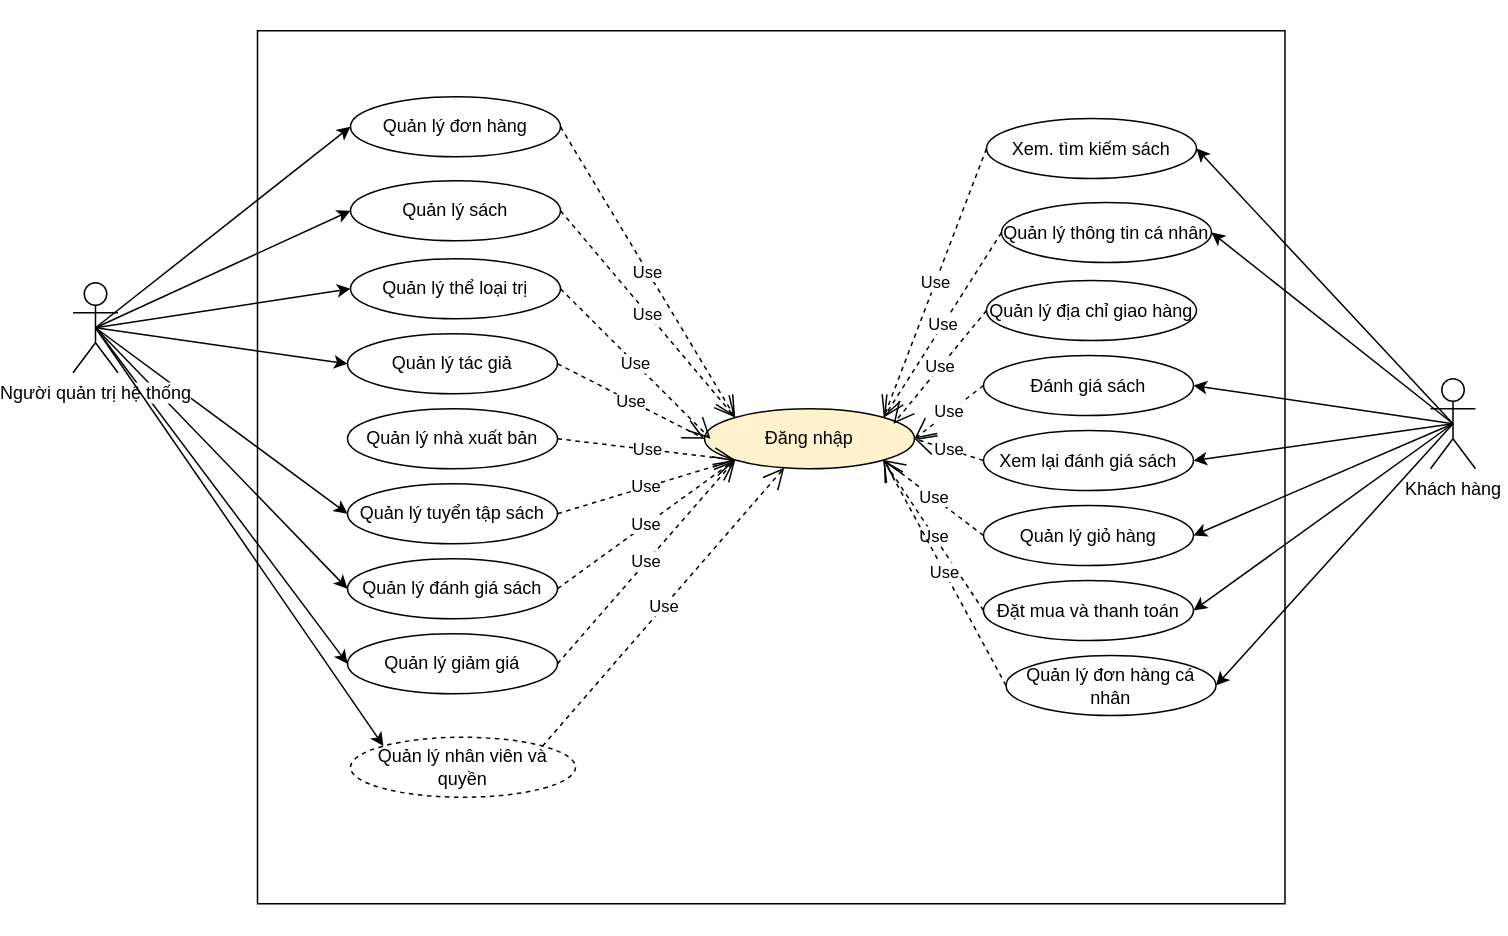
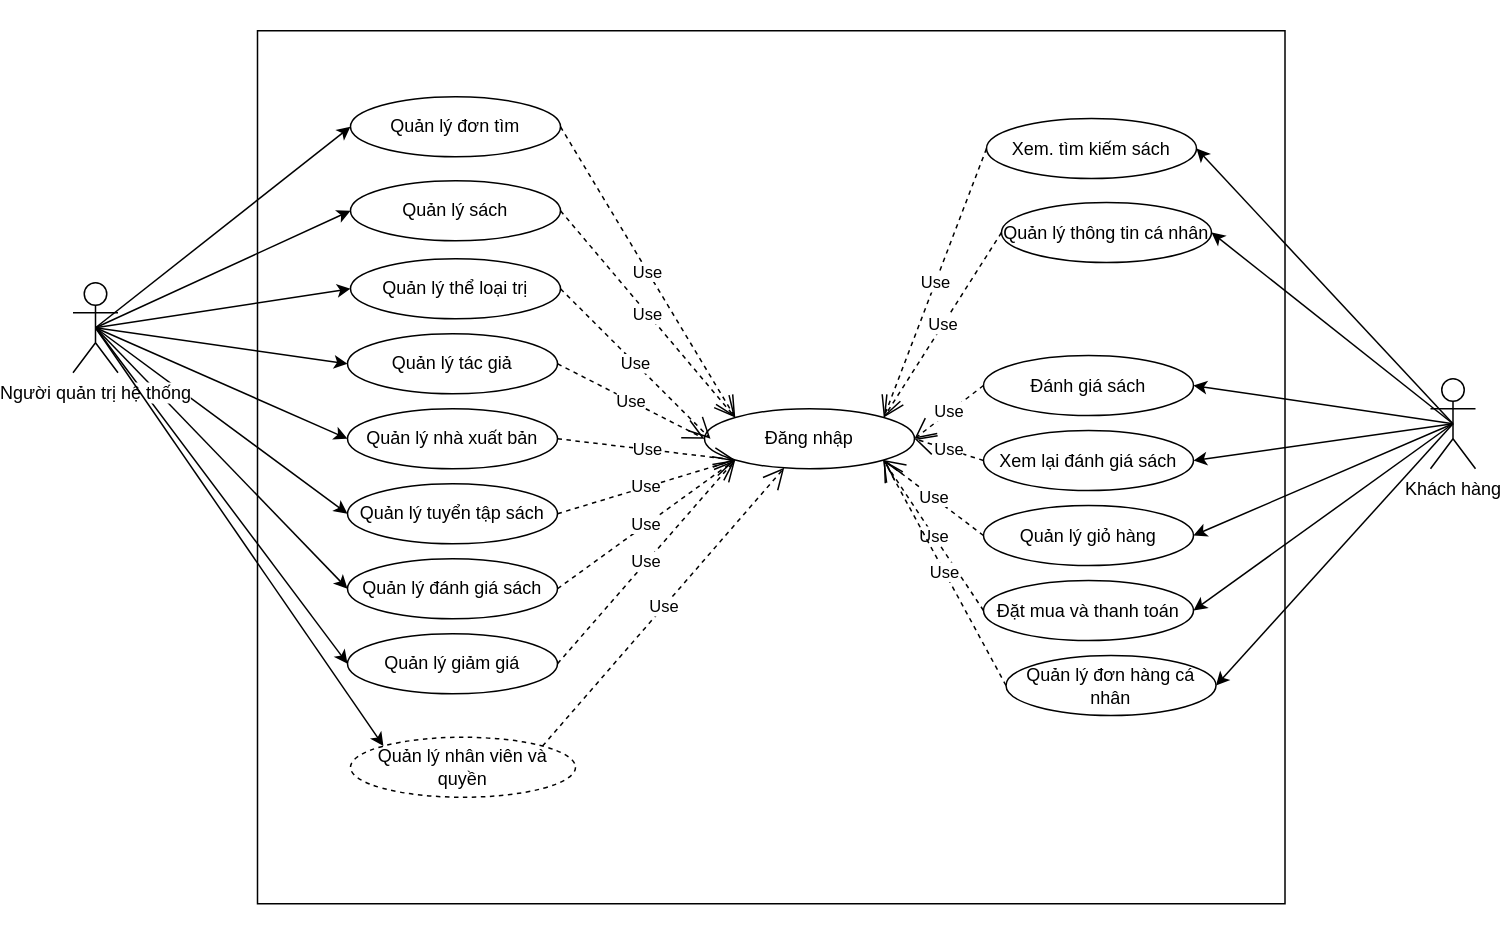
node "Quản lý đơn hàng": label "Quản lý đơn hàng" -> "Quản lý đơn tìm"
node "Quản lý địa chỉ giao hàng": removed
edge "Quản lý địa chỉ giao hàng" -> "Đăng nhập": removed, label "Use"
edge "Người quản trị hệ thống" -> "Quản lý nhà xuất bản": added
node "Đăng nhập": fillcolor #fff2cc -> #ffffff
